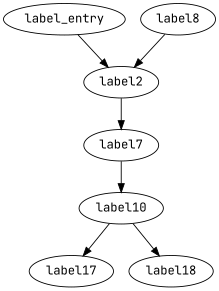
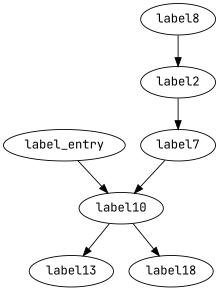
edge "label_entry" -> "label2": now "label_entry" -> "label10"
node "label17": label "label17" -> "label13"
